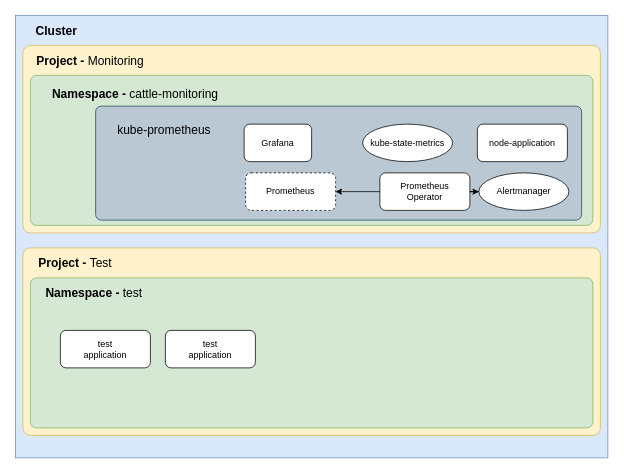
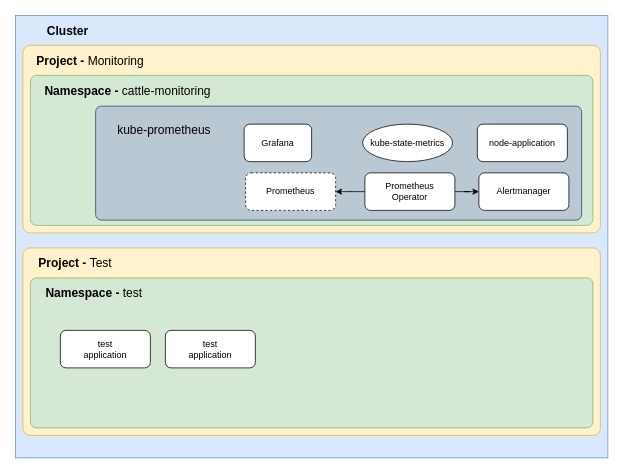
node "Cluster": moved (57, 30) -> (68, 30)
node "Namespace - cattle-monitoring": moved (135, 94) -> (128, 90)
node "Prometheus Operator": moved (425, 192) -> (410, 192)
node "Alertmanager": shape ellipse -> rounded rectangle
